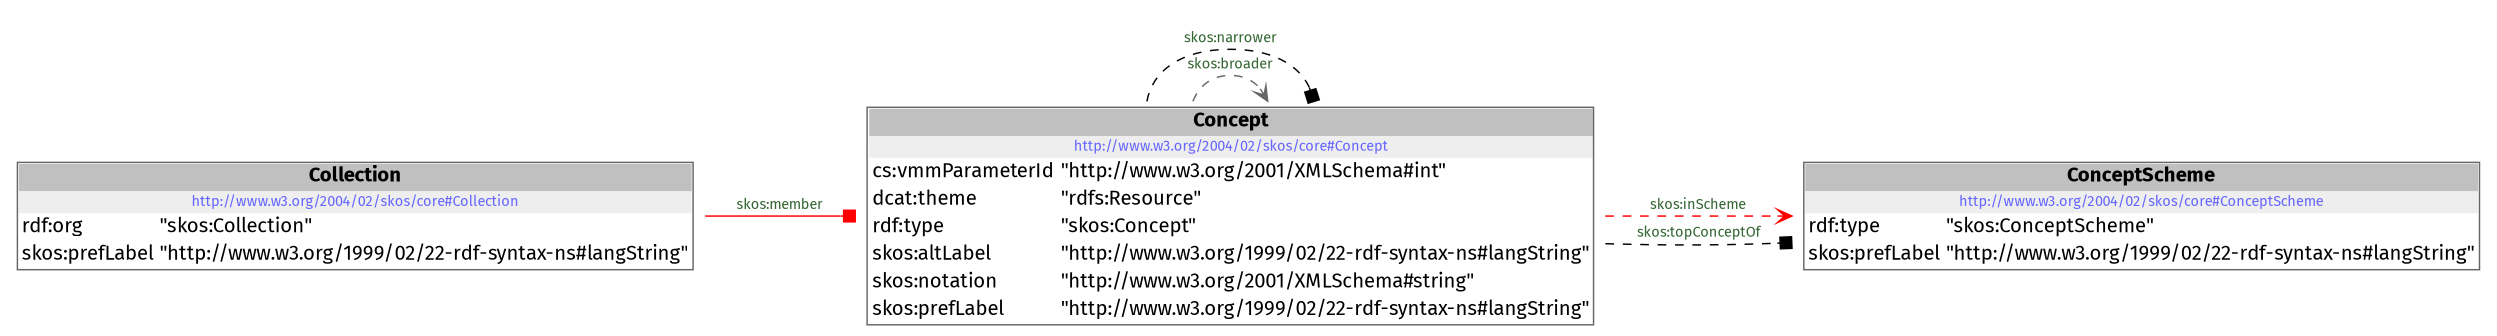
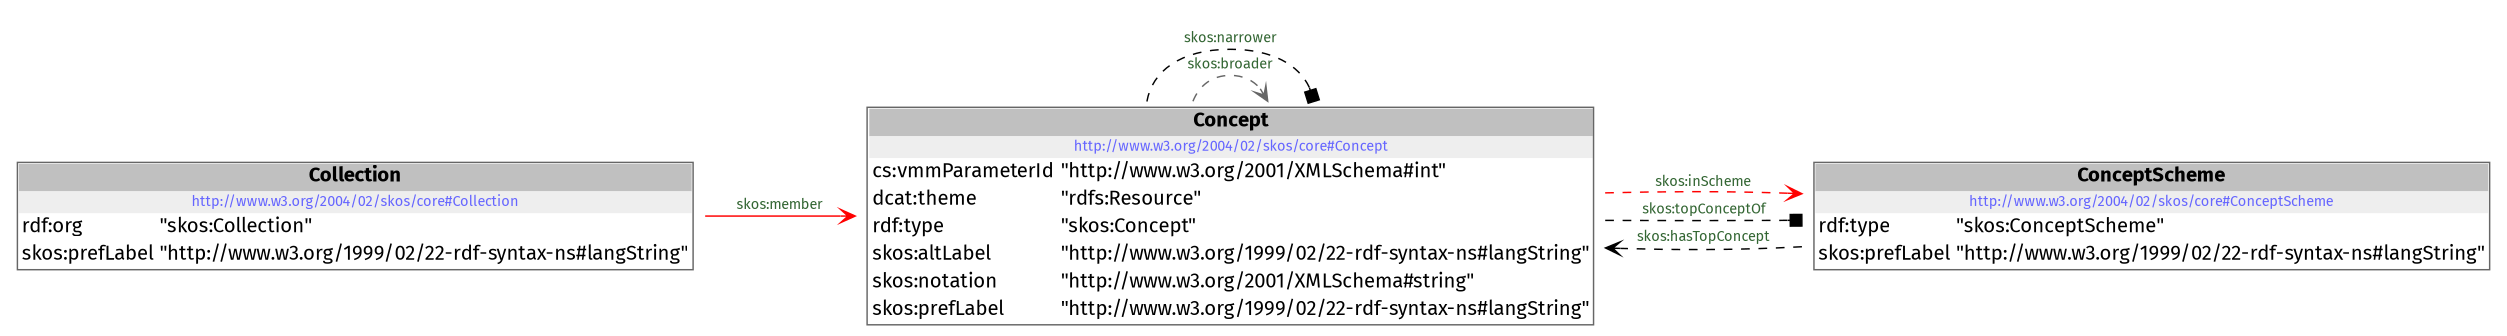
edge "Collection" -> "Concept": arrowhead box -> vee
edge "ConceptScheme" -> "Concept": added, label "skos:hasTopConcept"
